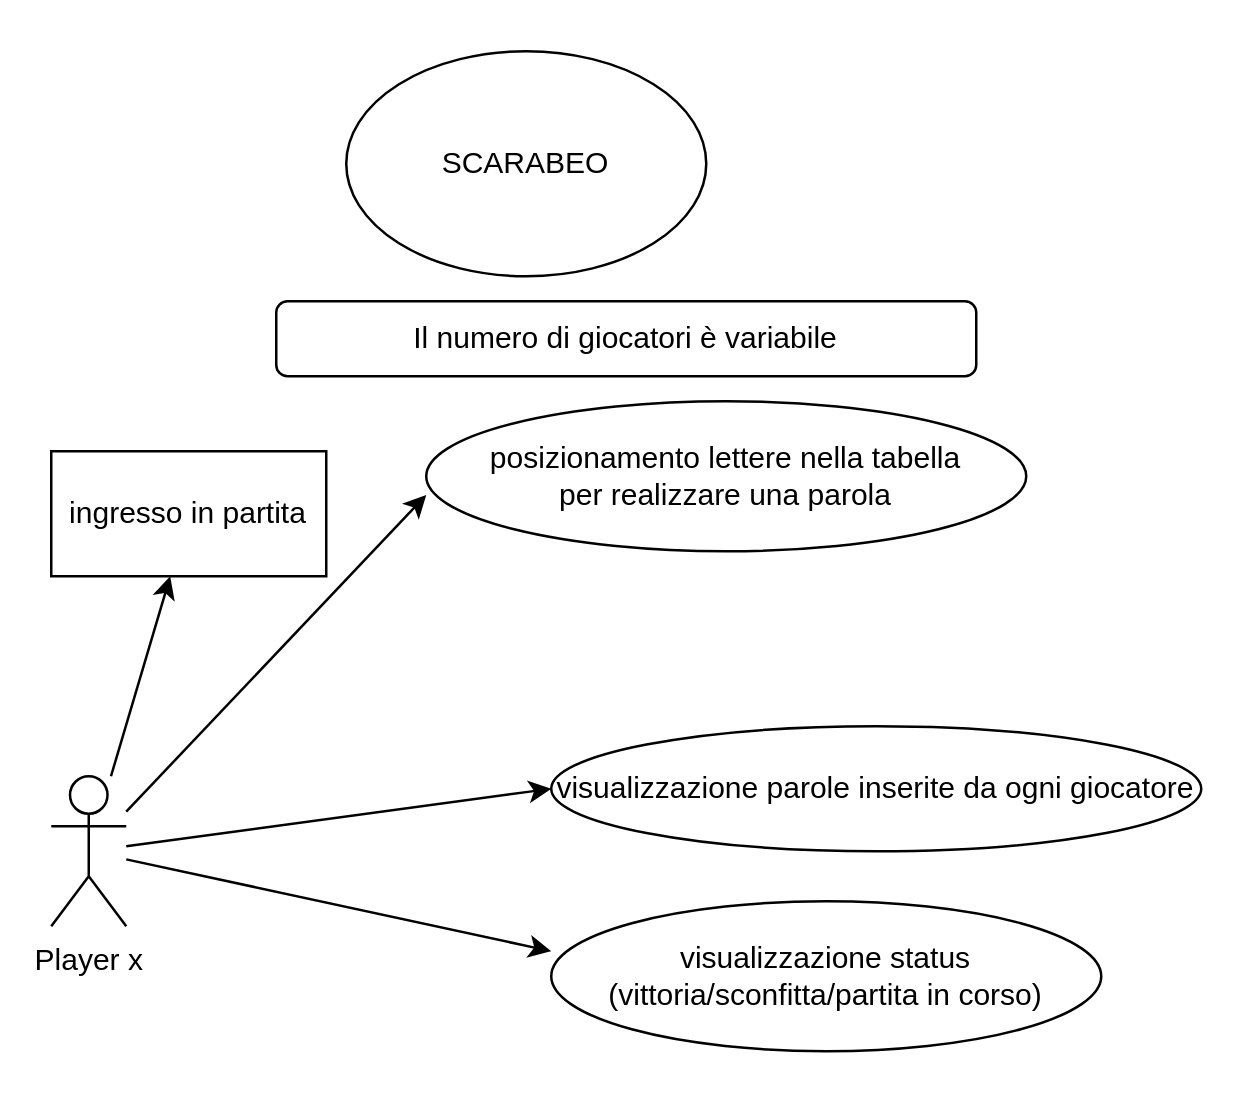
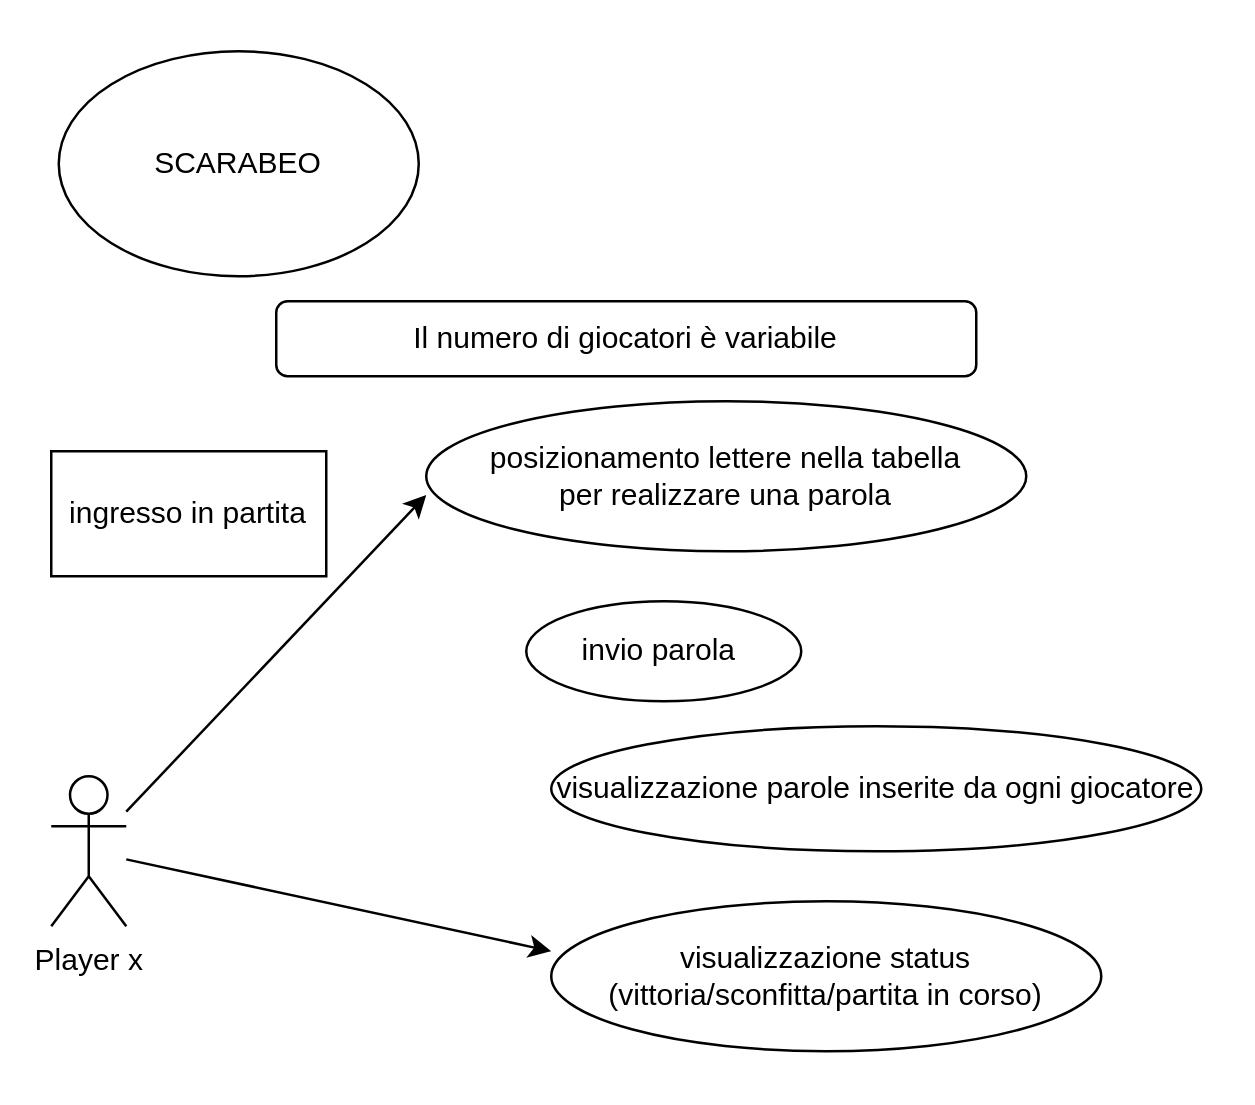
node "SCARABEO": moved (526, 164) -> (239, 164)
node "invio parola": added
edge "Player x" -> "ingresso in partita": removed
edge "Player x" -> "visualizzazione parole inserite da ogni giocatore": removed
